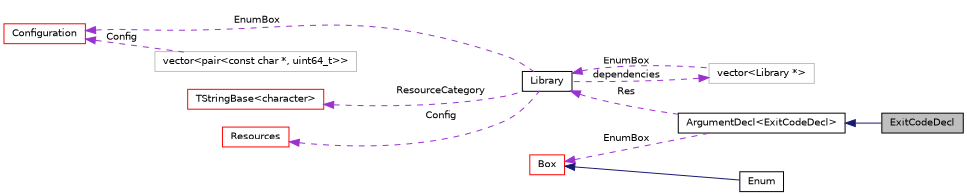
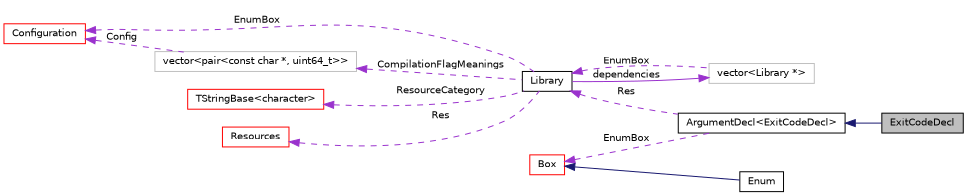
edge "Library" -> "vector<pair<const char *, uint64_t>>": added, label "CompilationFlagMeanings"
edge "Library" -> "vector<Library *>": style dashed -> solid
edge "Library" -> "Resources": label " Config" -> " Res"
